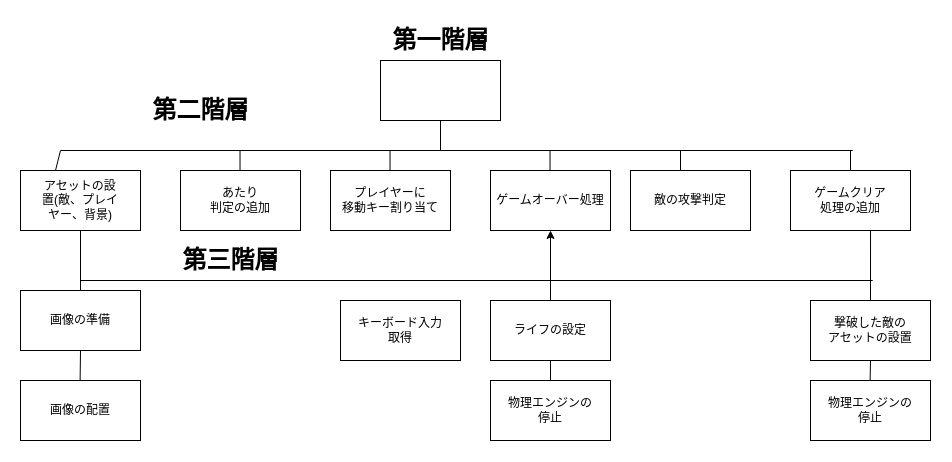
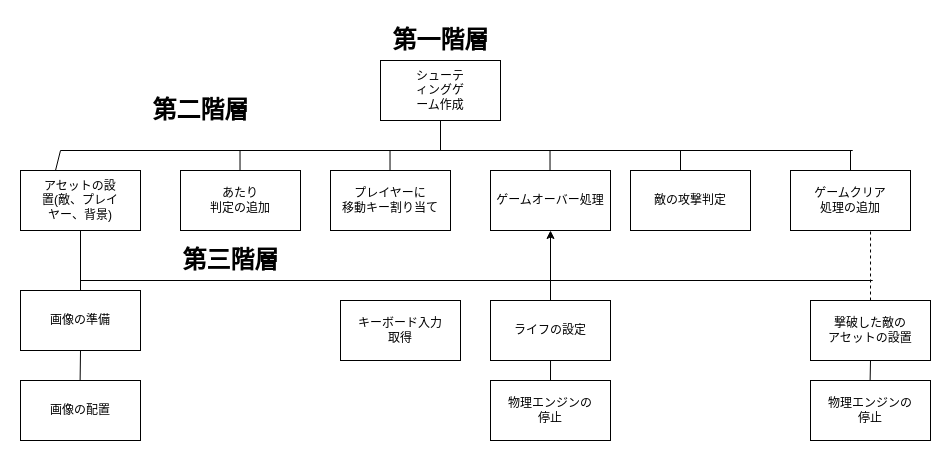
node "シューティングゲーム作成": added
edge "ゲームクリア 処理の追加" -- "撃破した敵の アセットの設置": style solid -> dashed
